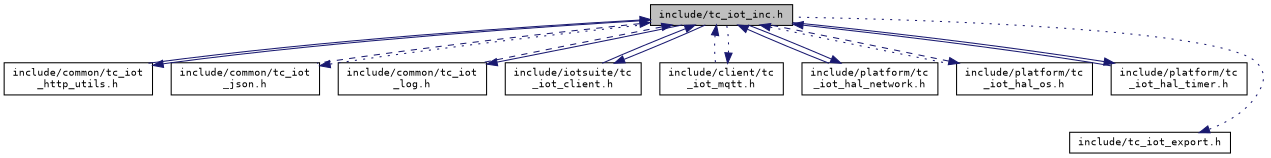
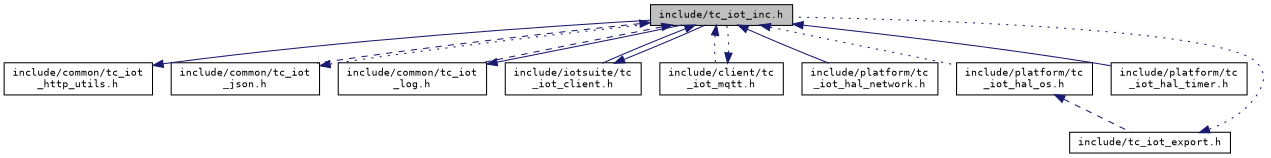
edge "include/common/tc_iot _http_utils.h" -> "include/tc_iot_inc.h": removed
edge "include/tc_iot_inc.h" -> "include/platform/tc _iot_hal_timer.h": removed
edge "include/tc_iot_inc.h" -> "include/platform/tc _iot_hal_network.h": removed
edge "include/tc_iot_inc.h" -> "include/platform/tc _iot_hal_os.h": now "include/tc_iot_export.h" -> "include/platform/tc _iot_hal_os.h"
